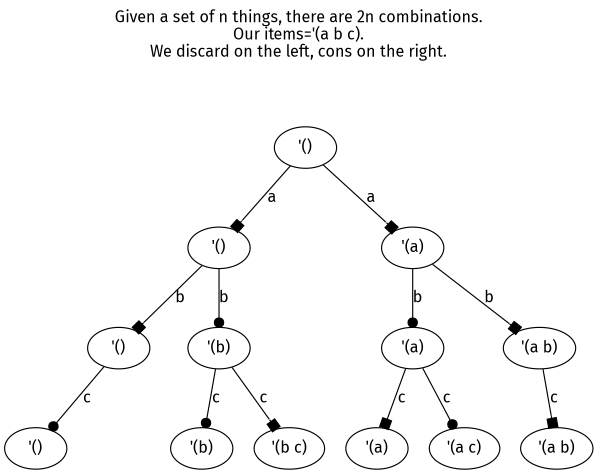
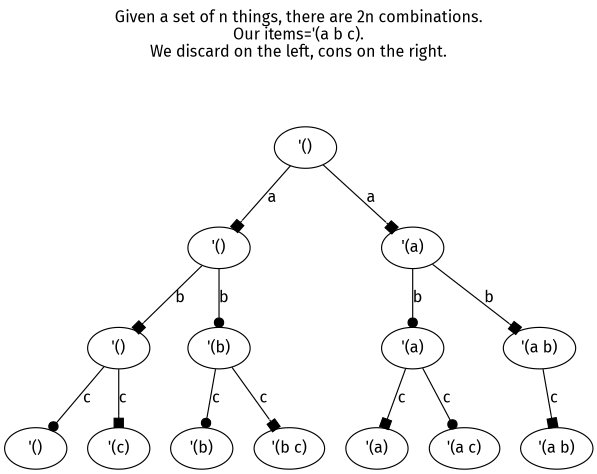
node "'(c)": added
